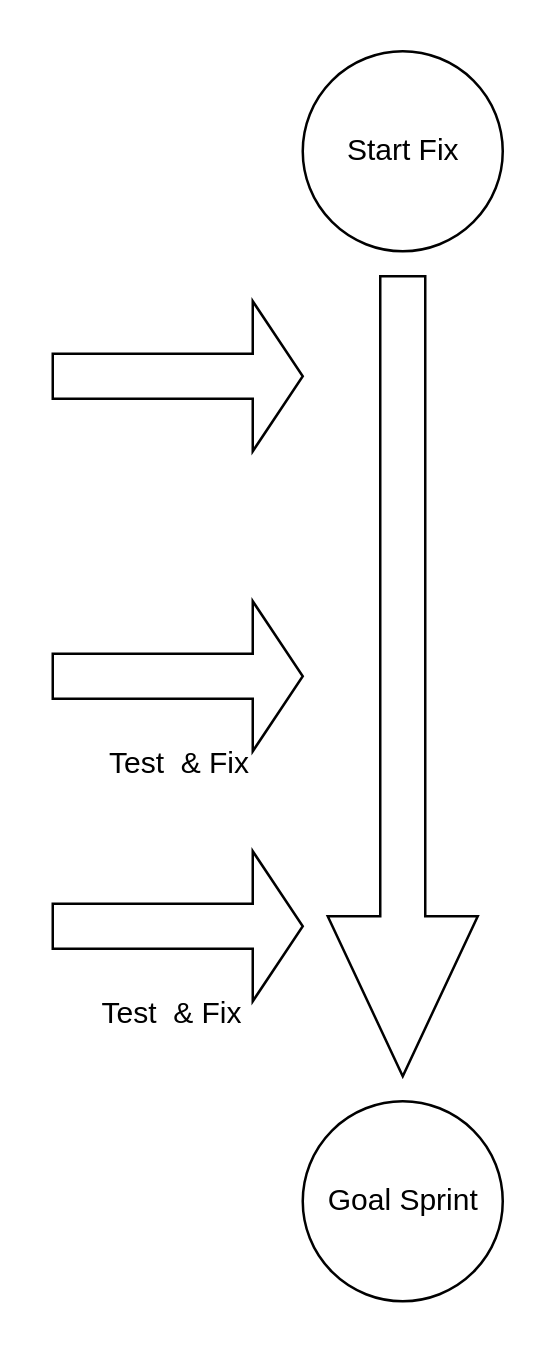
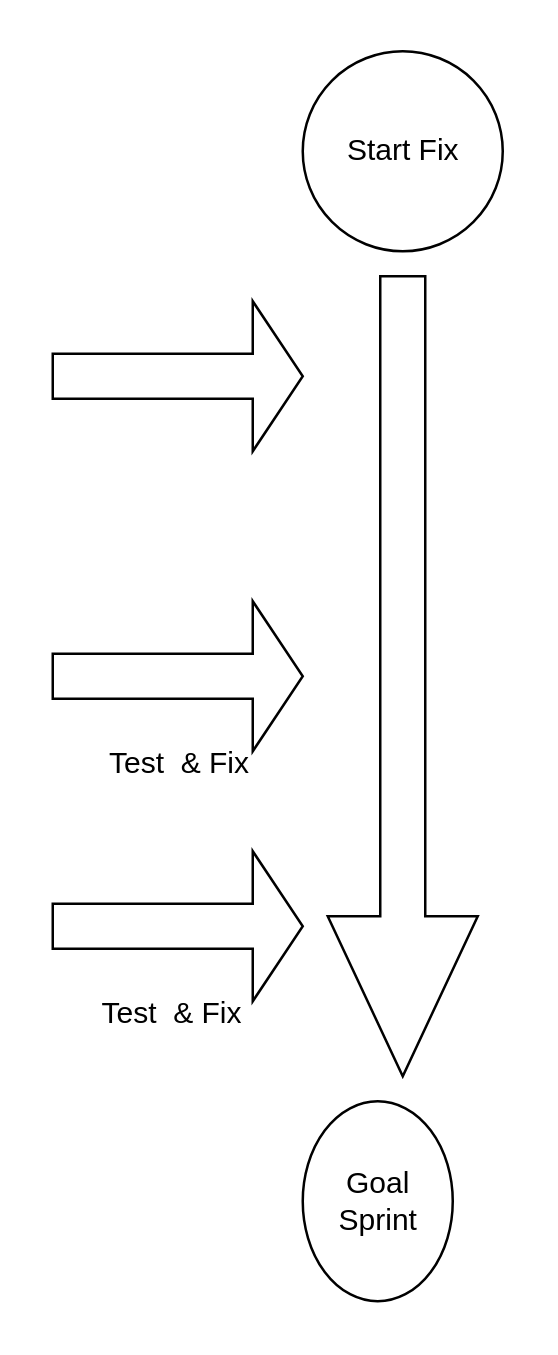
node "Goal Sprint": size 200x200 -> 150x200
